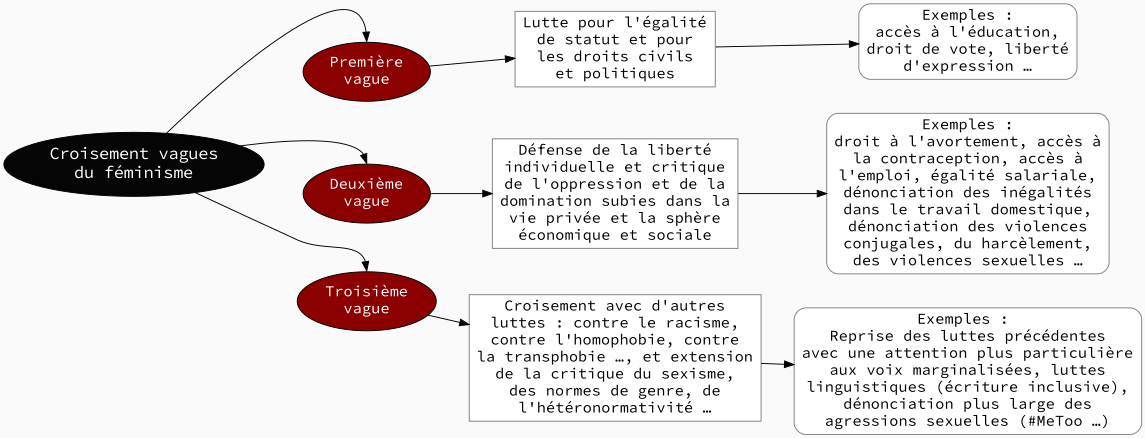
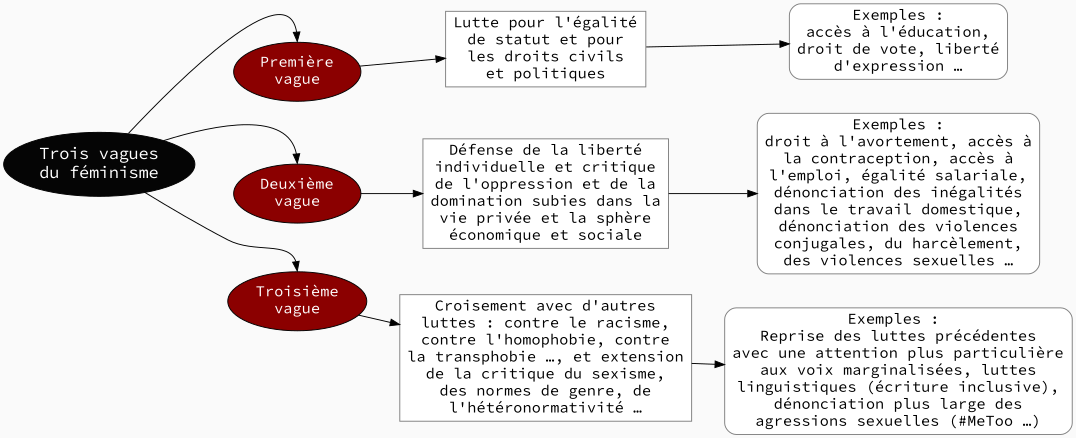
node "Croisement vagues du féminisme": label "Croisement vagues du féminisme" -> "Trois vagues du féminisme"
